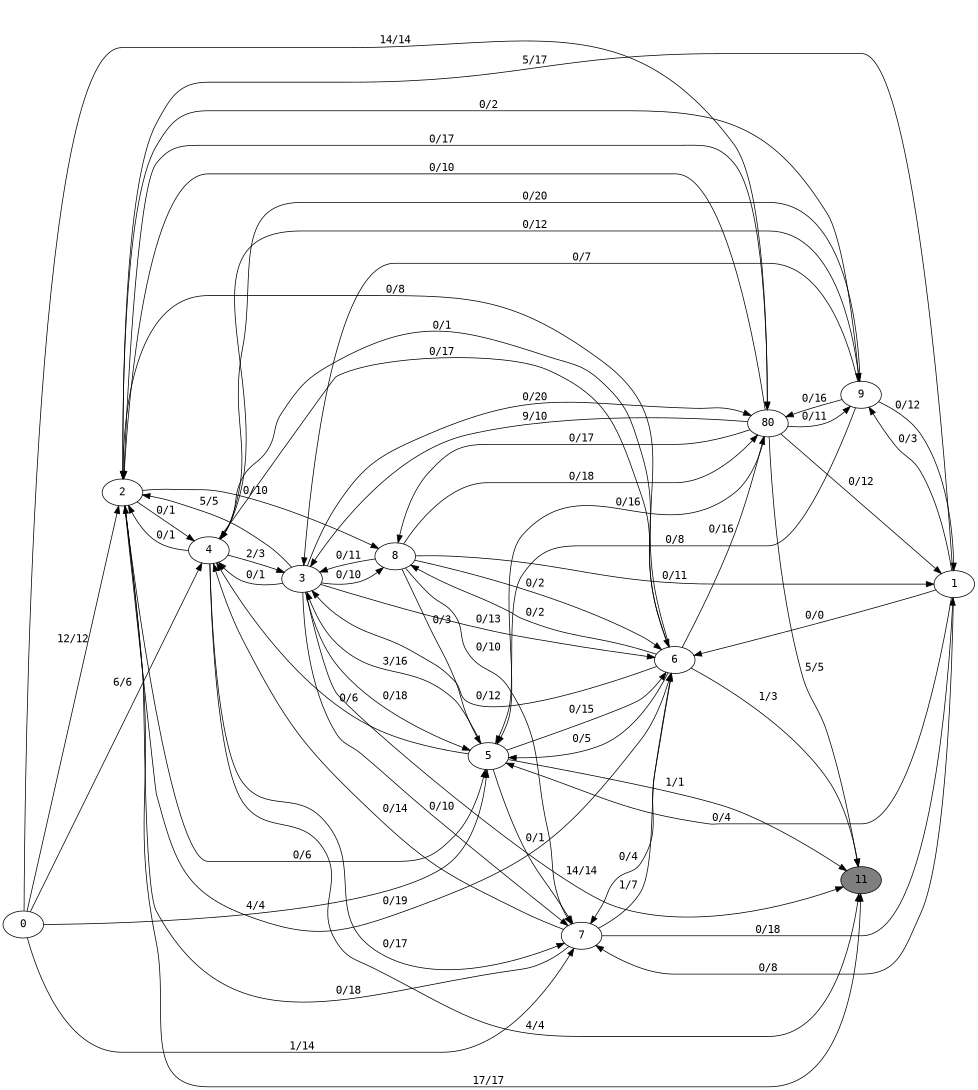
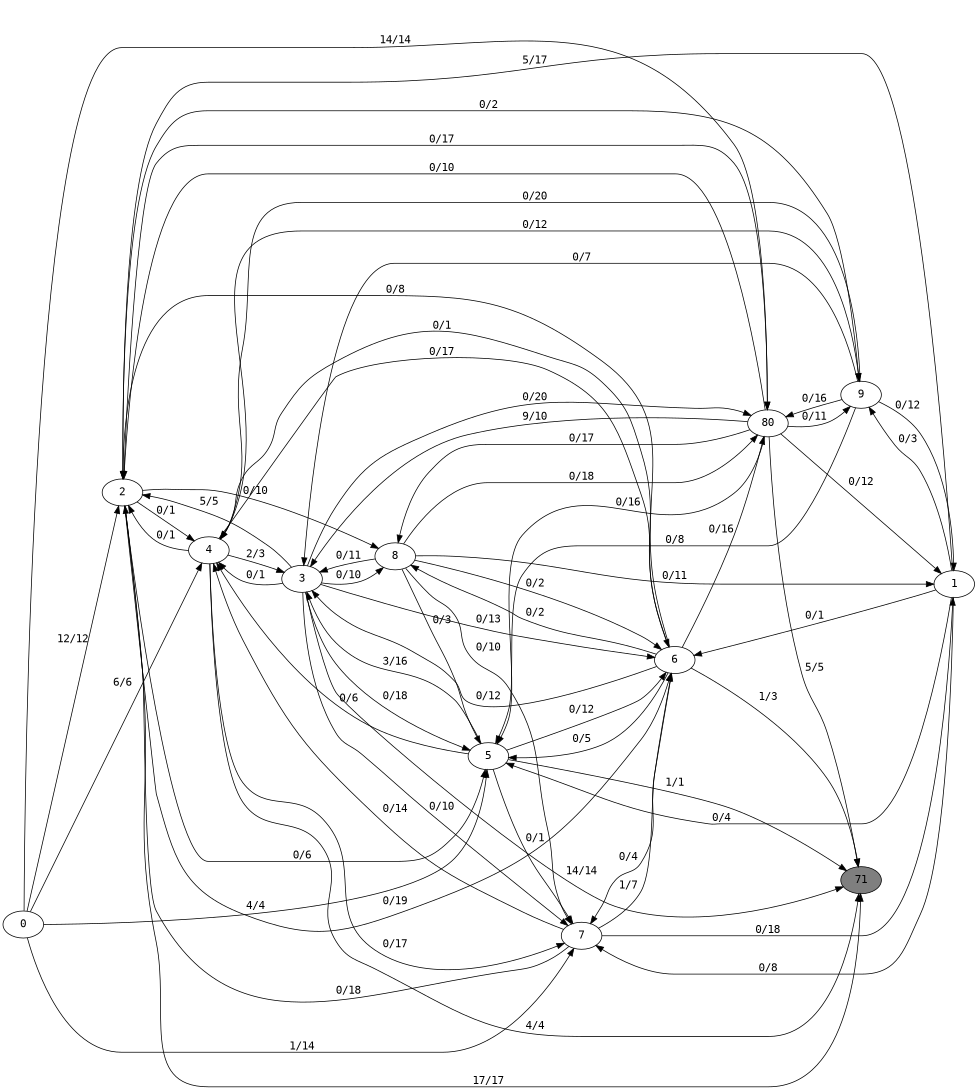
edge "1" -> "6": label "0/0" -> "0/1"
edge "5" -> "6": label "0/15" -> "0/12"
node "11": label "11" -> "71"
